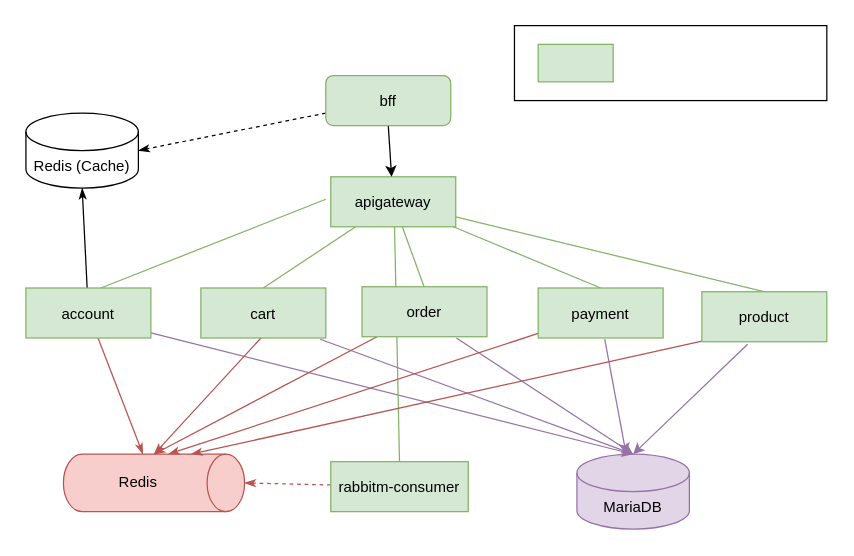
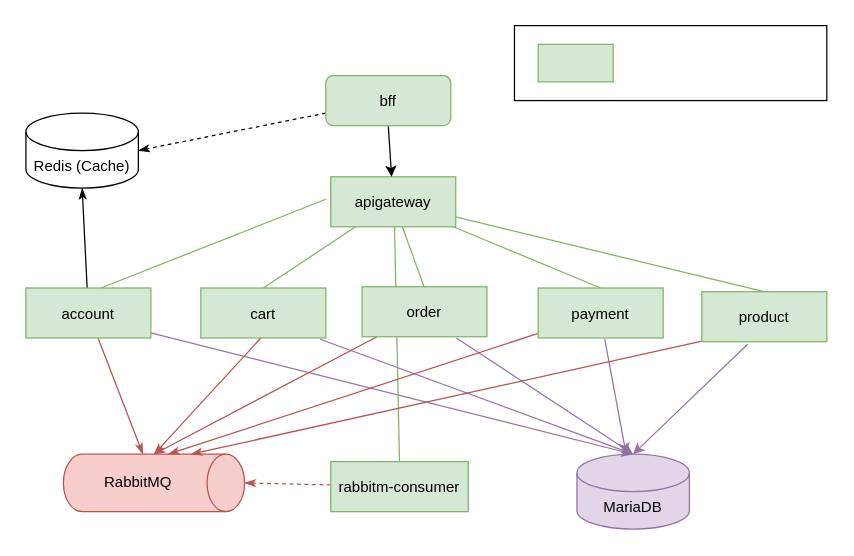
node "Redis": label "Redis" -> "RabbitMQ"
